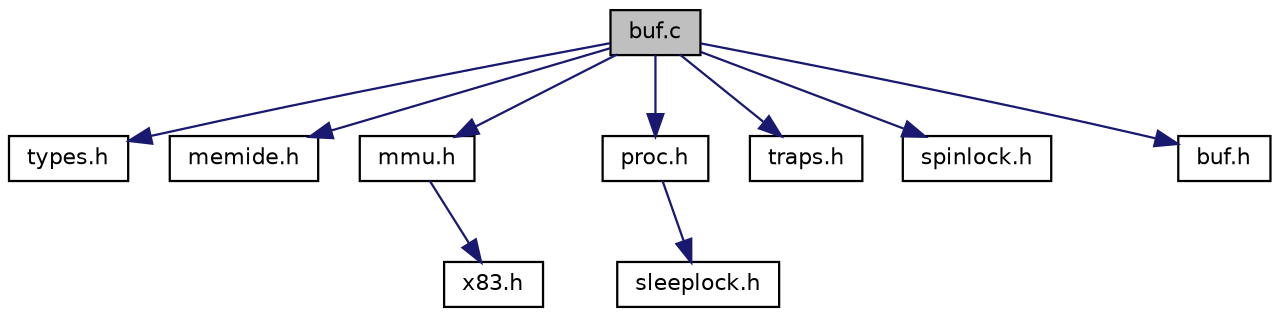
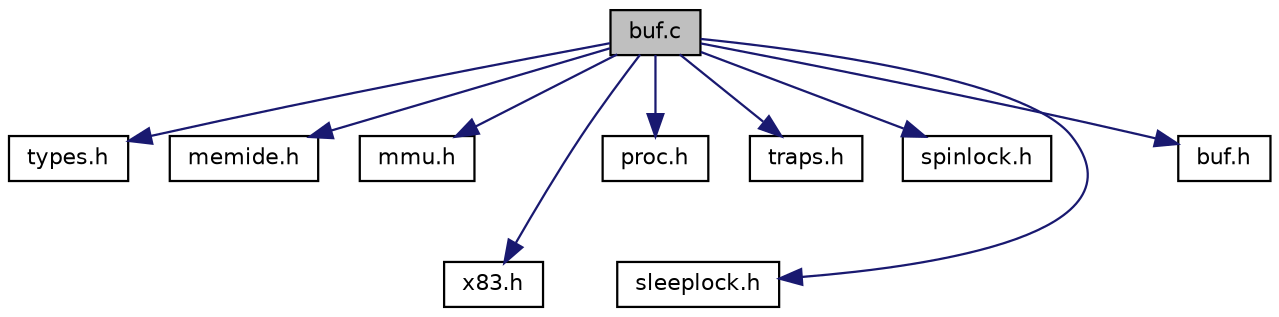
edge "proc.h" -> "sleeplock.h": now "buf.c" -> "sleeplock.h"
edge "mmu.h" -> "x83.h": now "buf.c" -> "x83.h"
